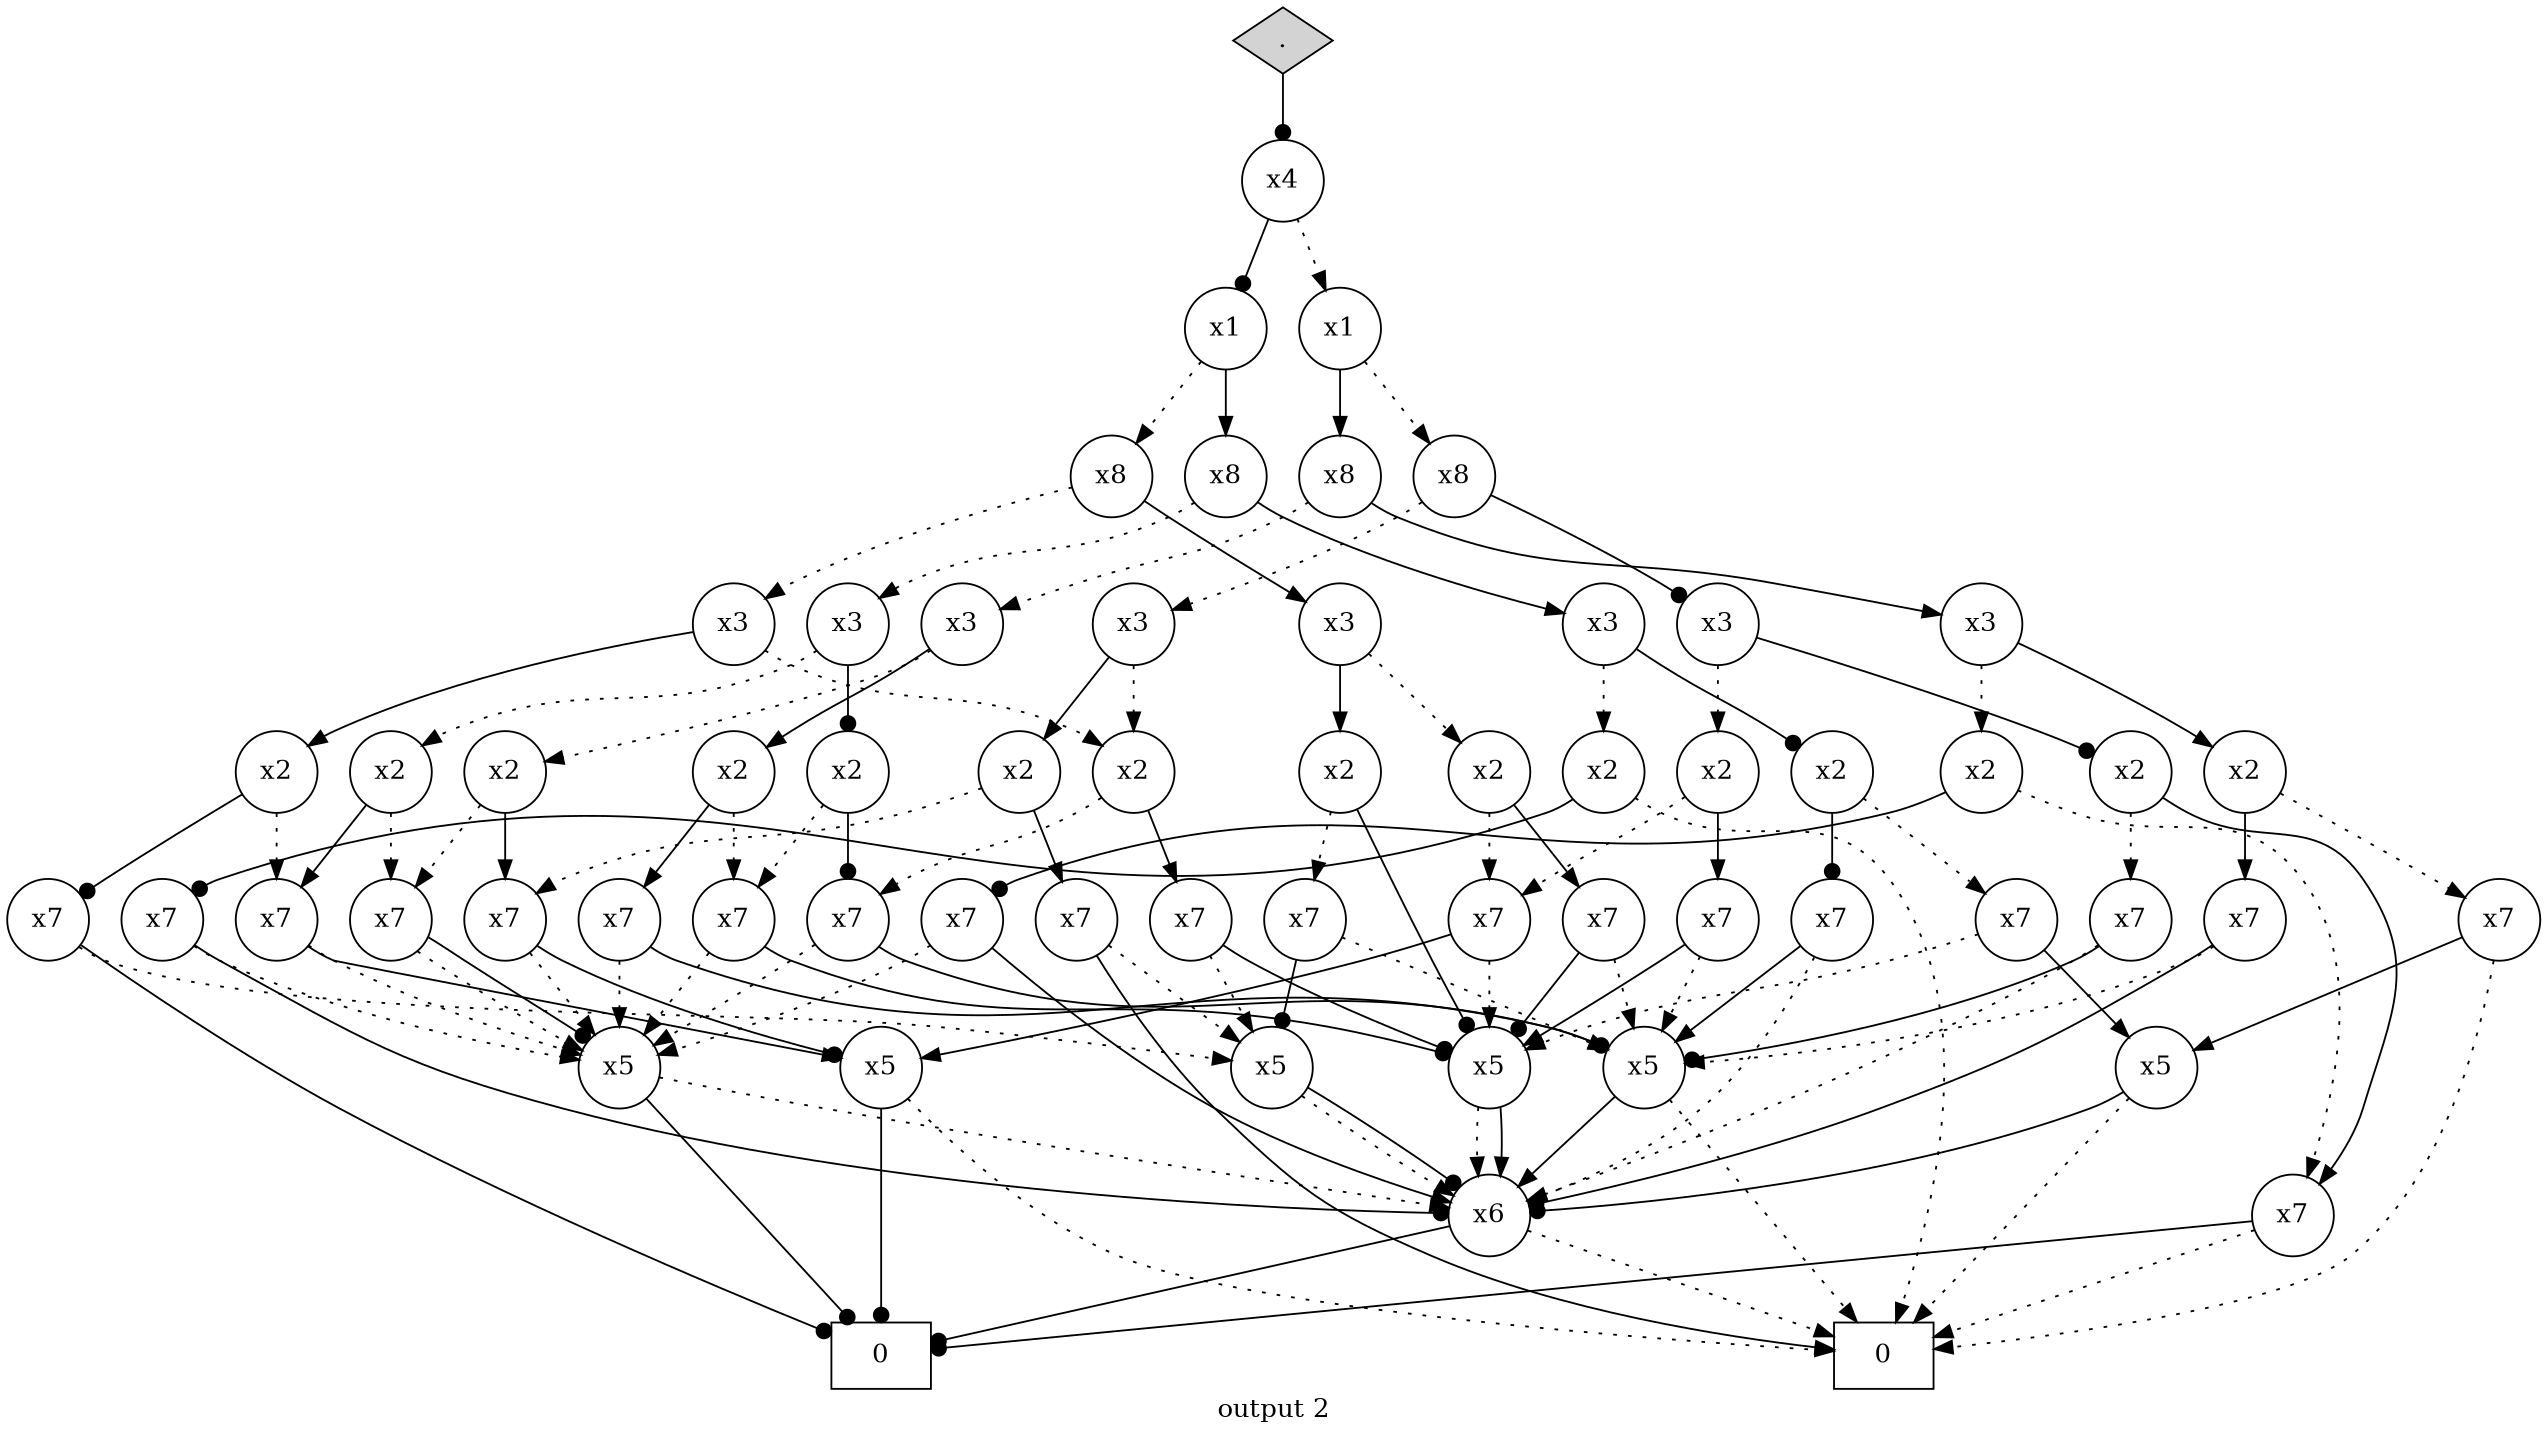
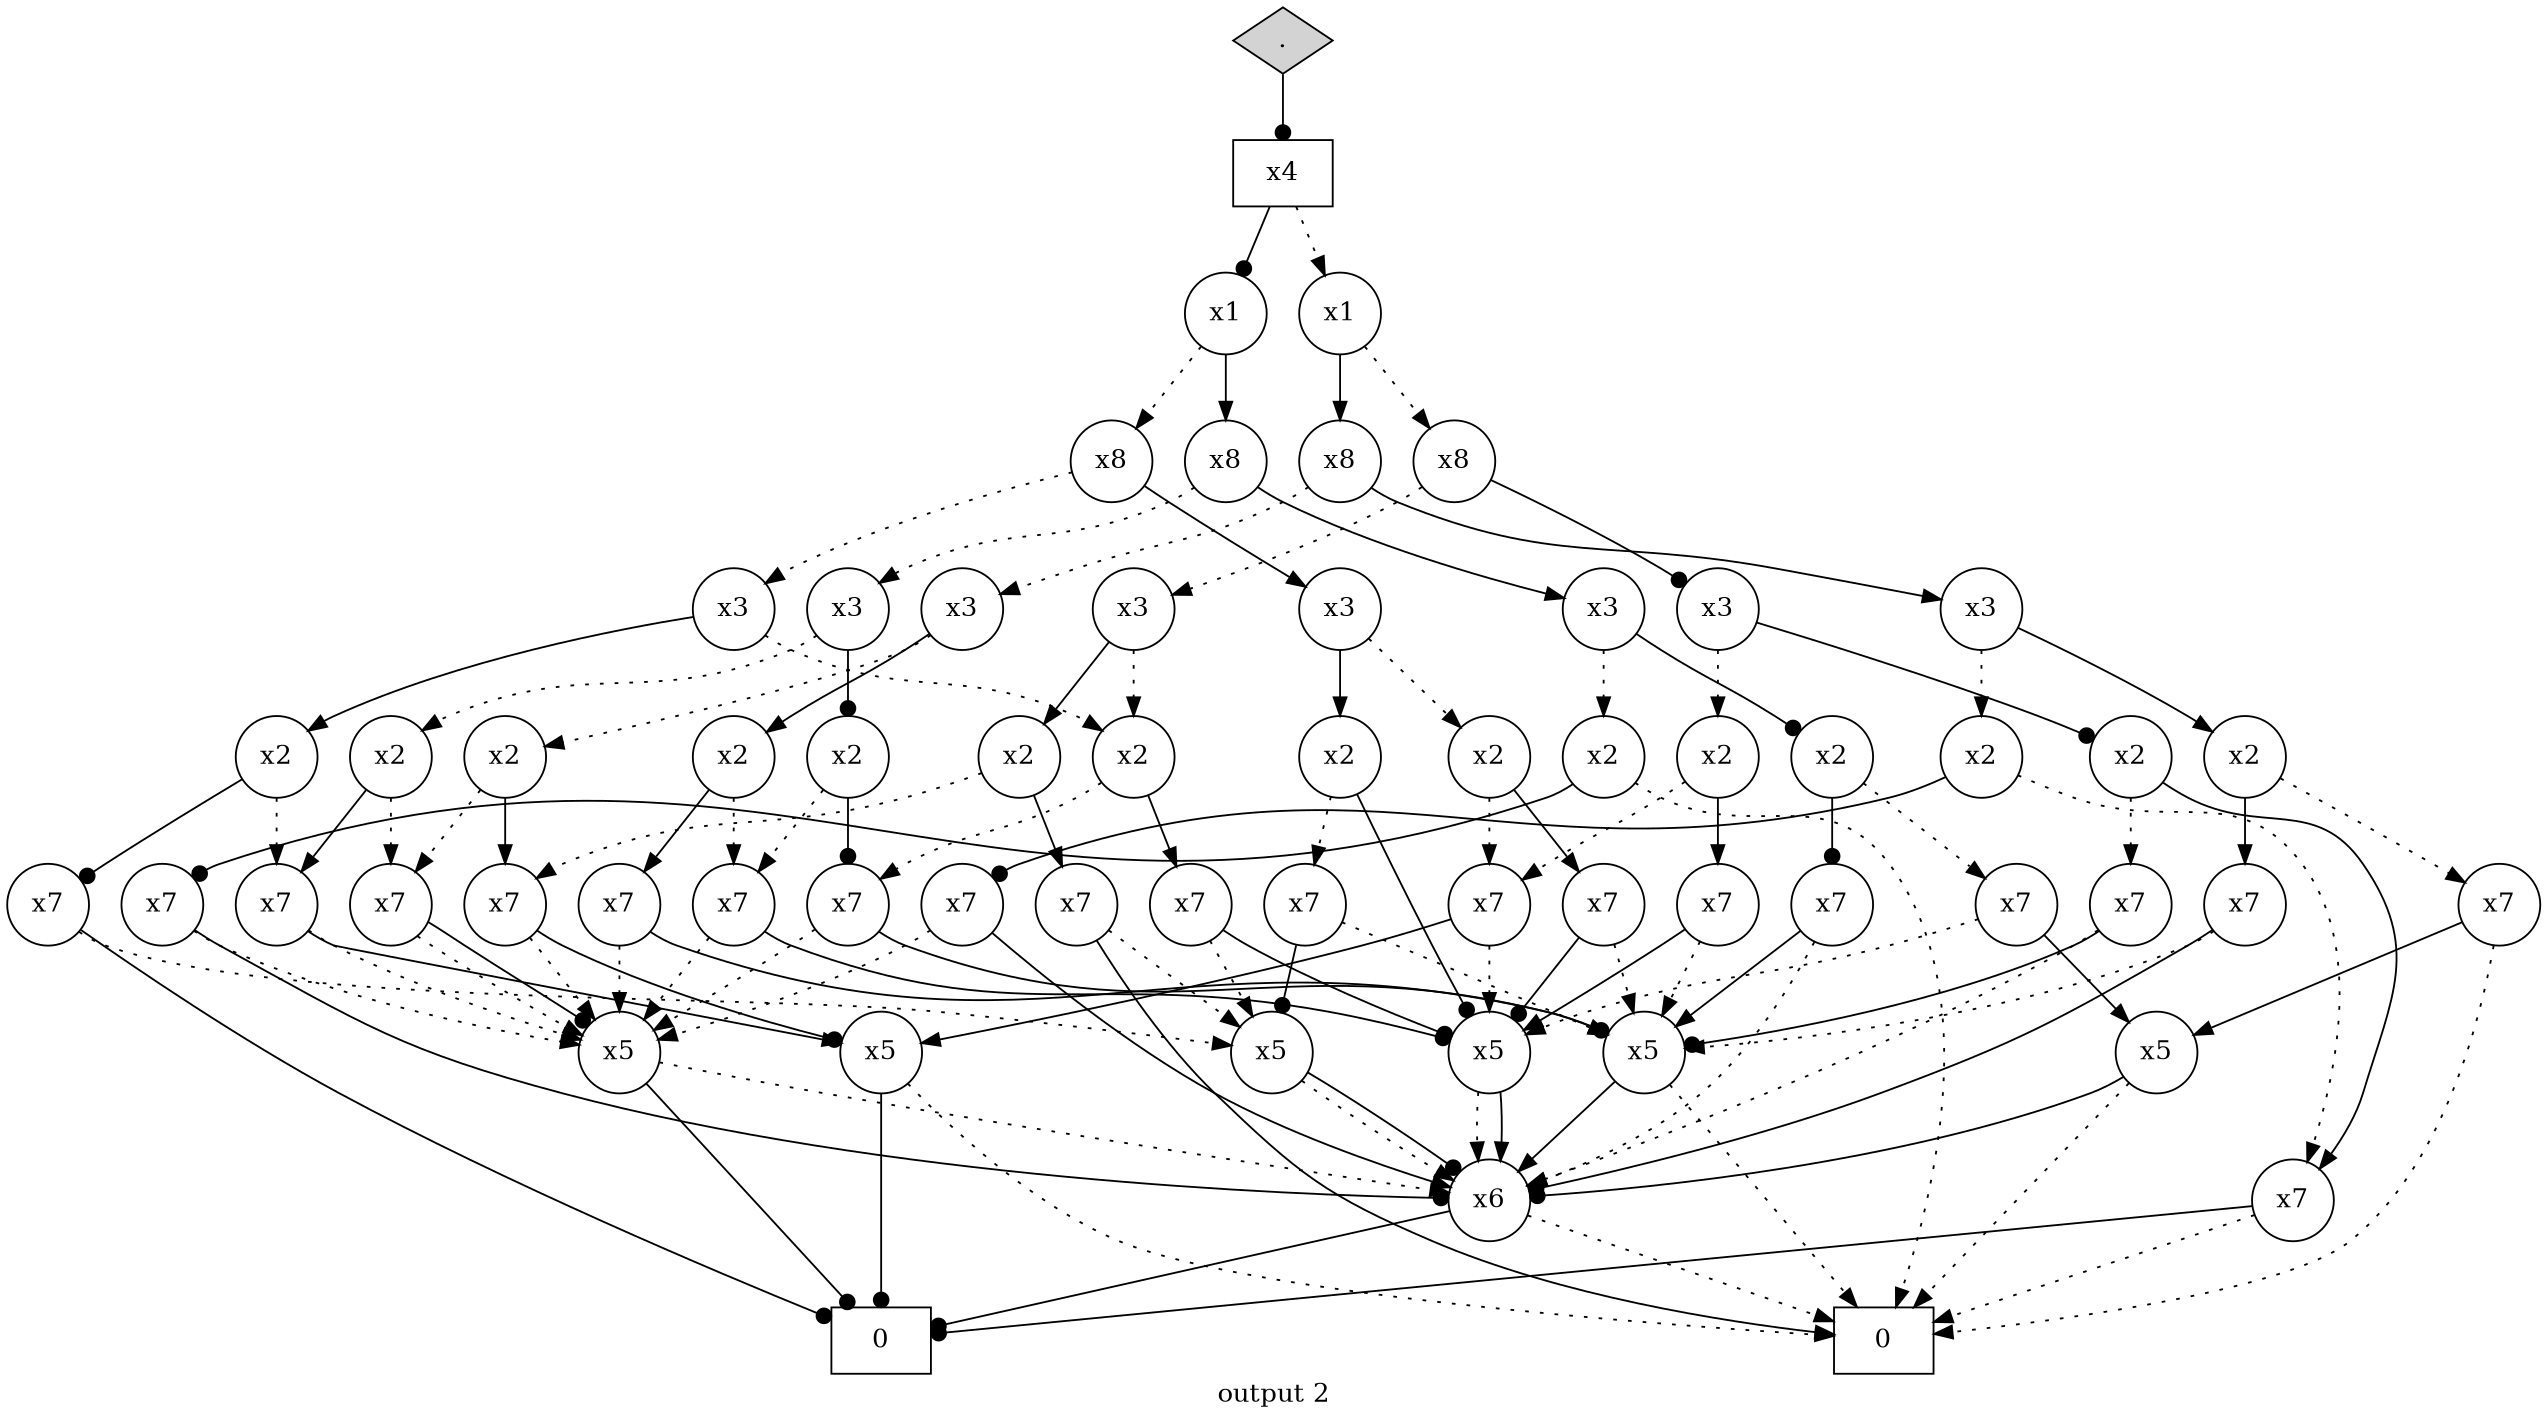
node "x4": shape circle -> box
